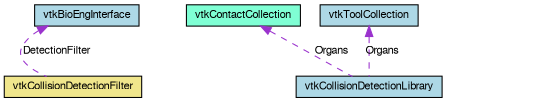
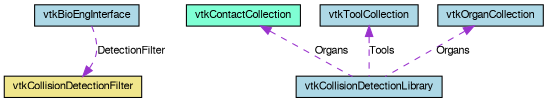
node "vtkOrganCollection": added
edge "vtkCollisionDetectionLibrary" -> "vtkToolCollection": label "Organs" -> "Tools"
edge "vtkCollisionDetectionFilter" -> "vtkBioEngInterface": reversed
